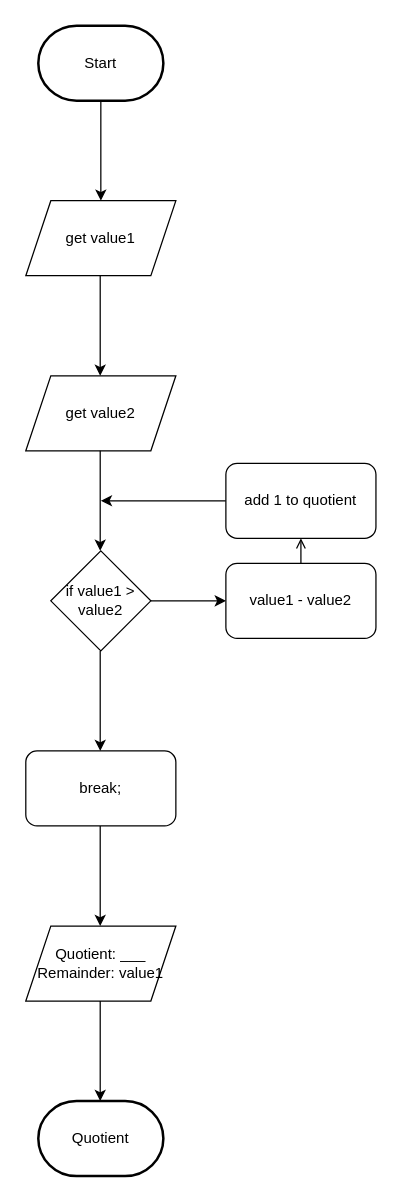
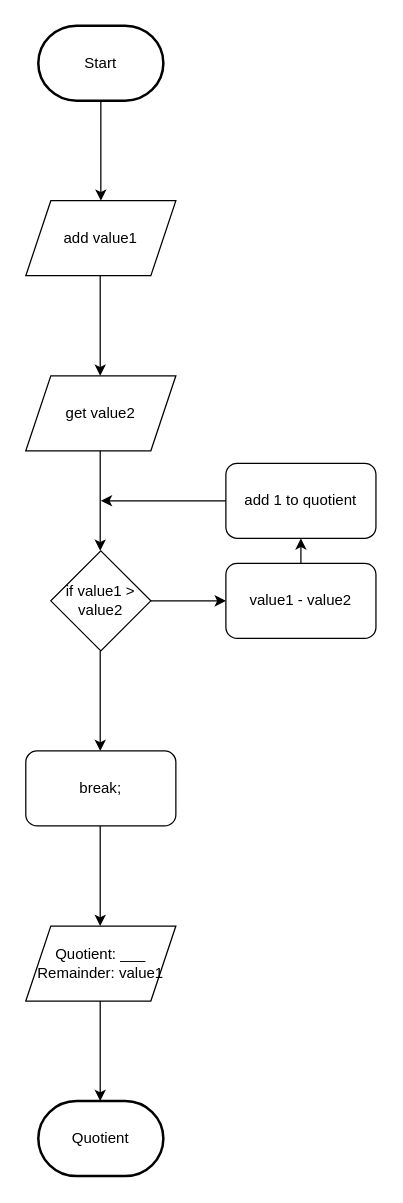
node "get value1": label "get value1" -> "add value1"
edge "value1 - value2" -> "add 1 to quotient": arrowhead open -> classic
